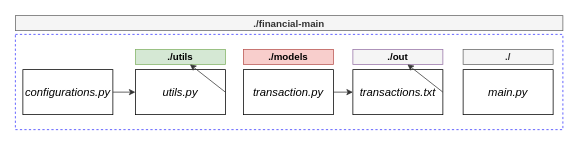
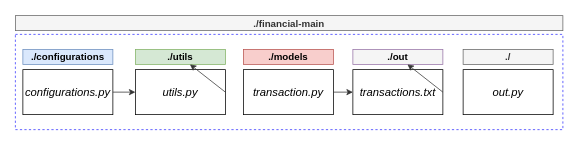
node "./configurations": added
node "main.py": label "main.py" -> "out.py"
